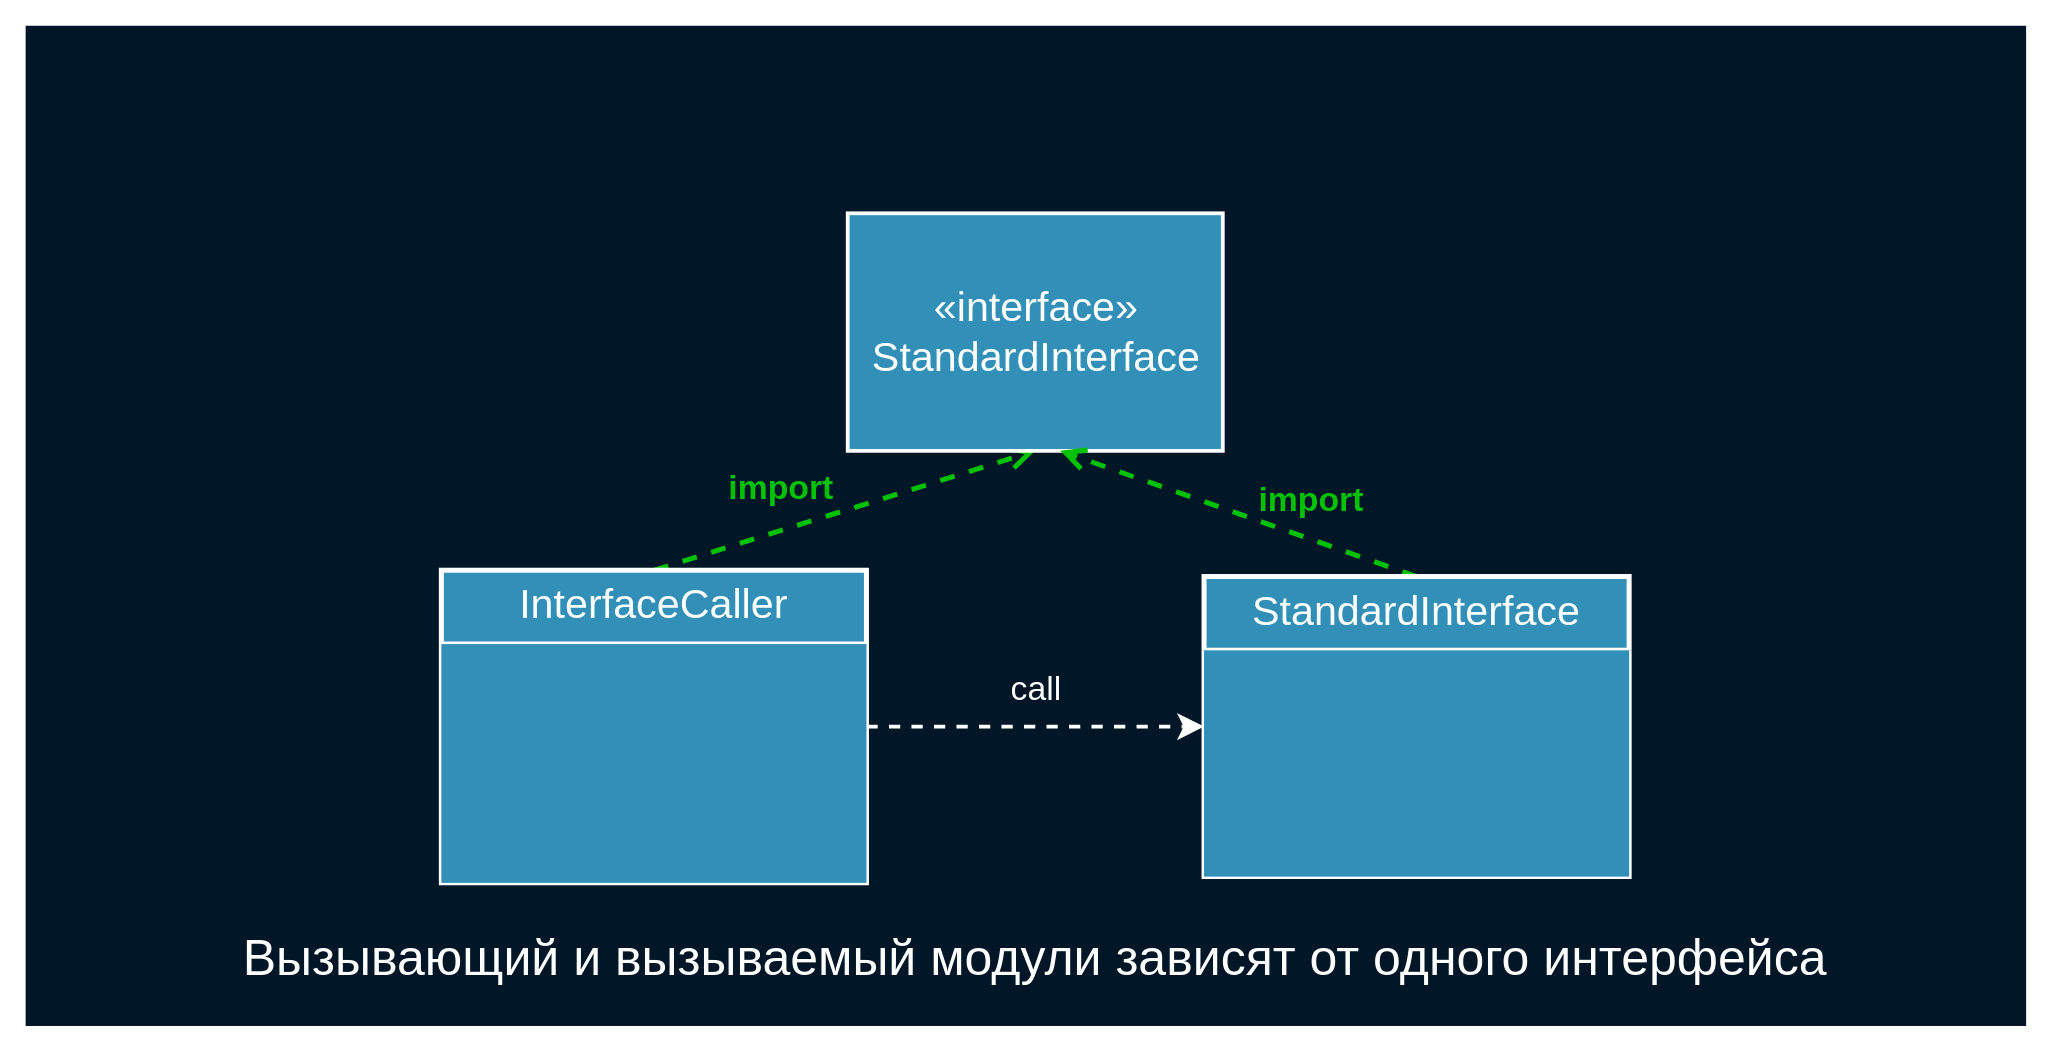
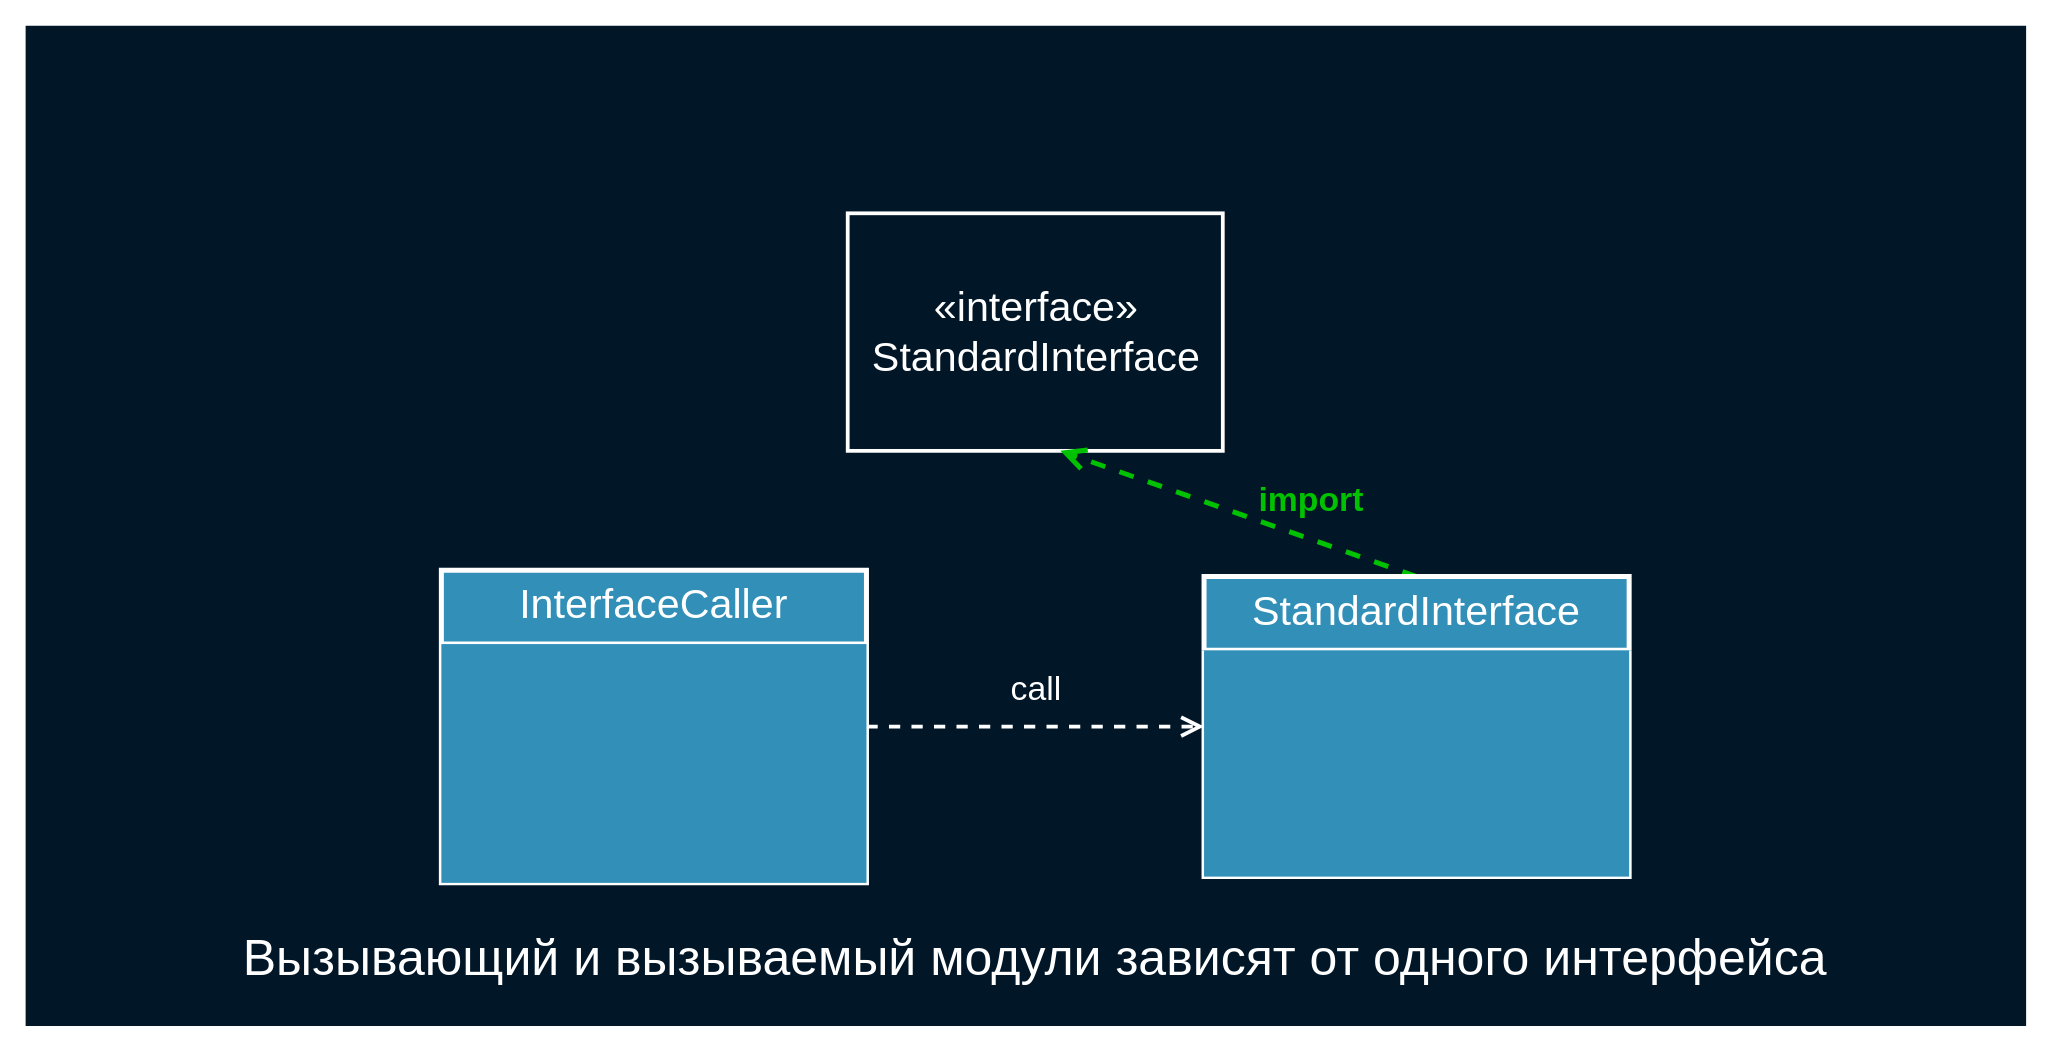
node "«interface» StandardInterface": fillcolor #3290b8 -> #011627
edge "InterfaceCaller" -> "«interface» StandardInterface": removed, label "import"
edge "InterfaceCaller" -> "StandardInterface": arrowhead classic -> open
